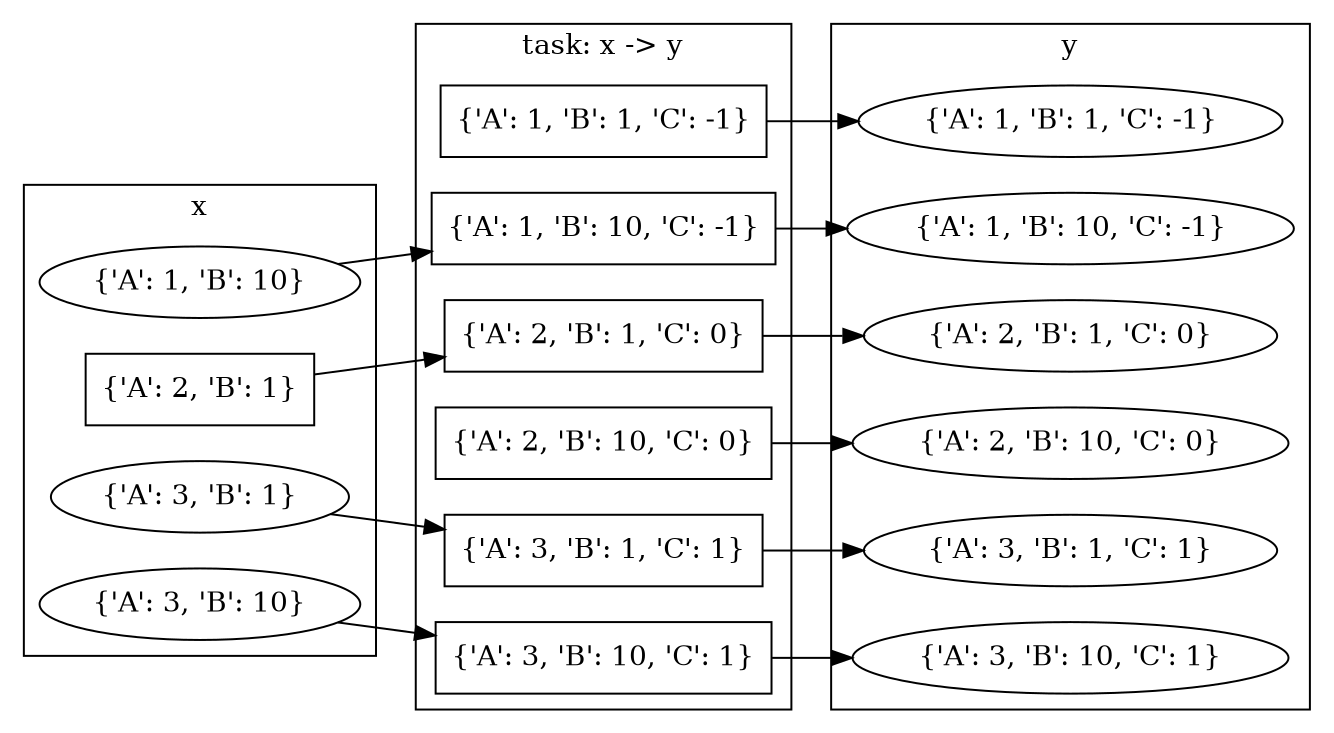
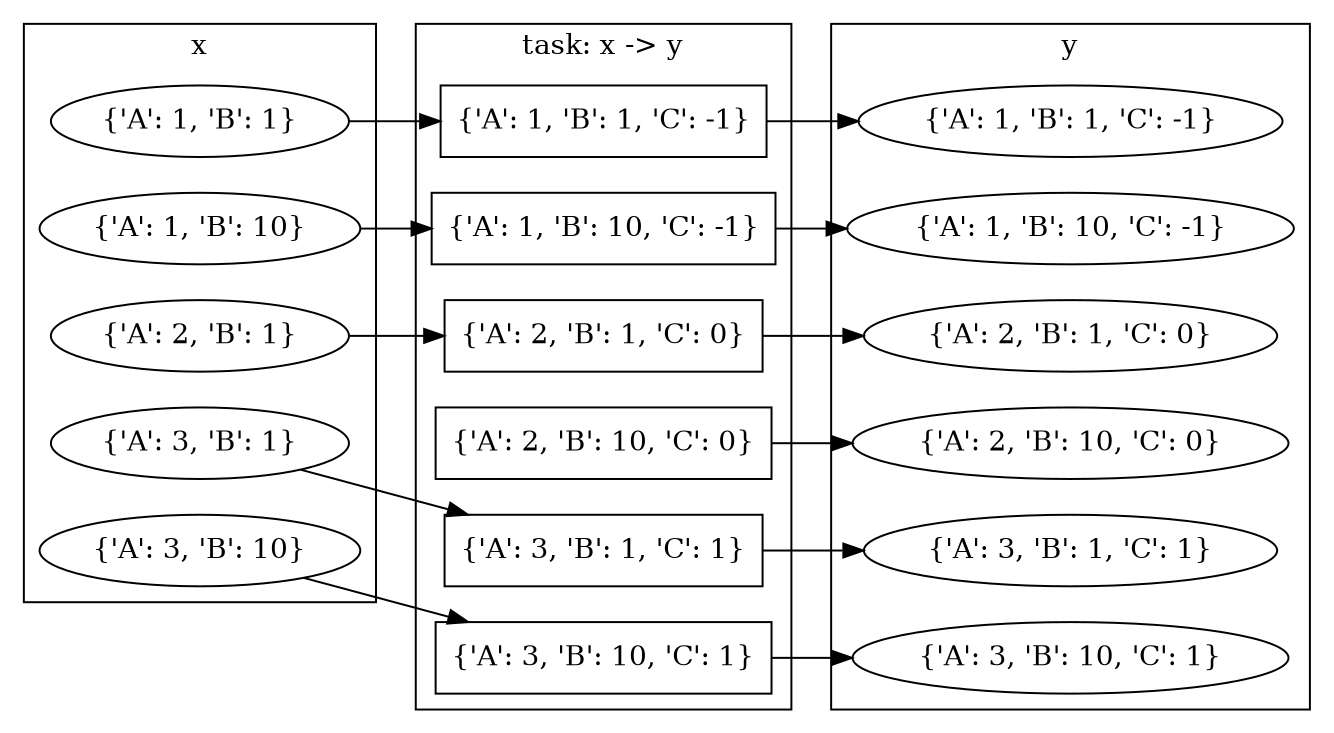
node "{'A': 1, 'B': 1}": added
node "{'A': 2, 'B': 1}": shape box -> ellipse
